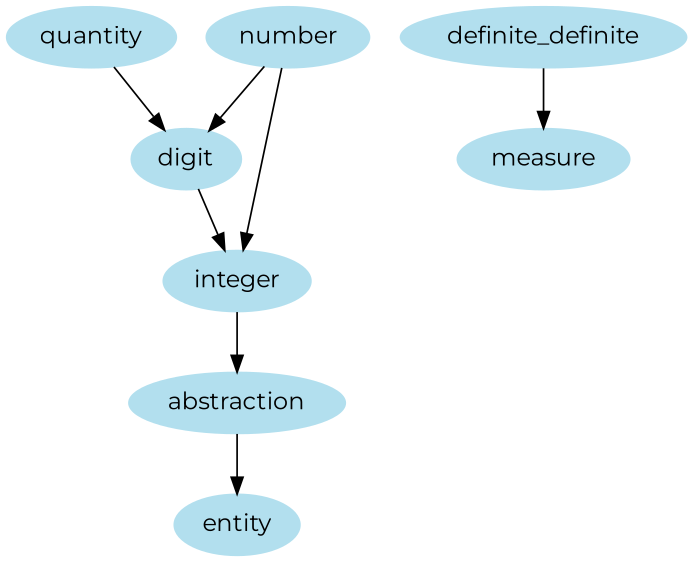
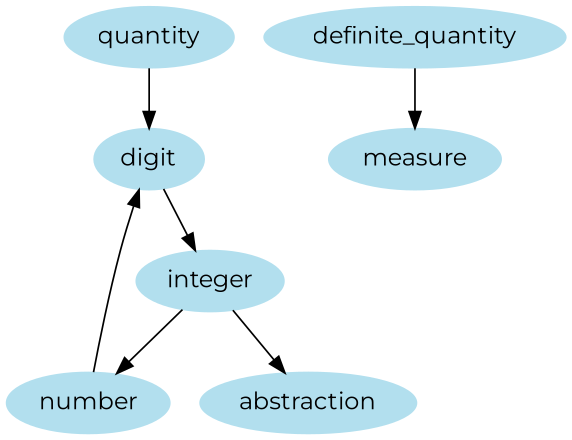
node "definite_definite": label "definite_definite" -> "definite_quantity"
edge "number" -> "integer": reversed
node "entity": removed
